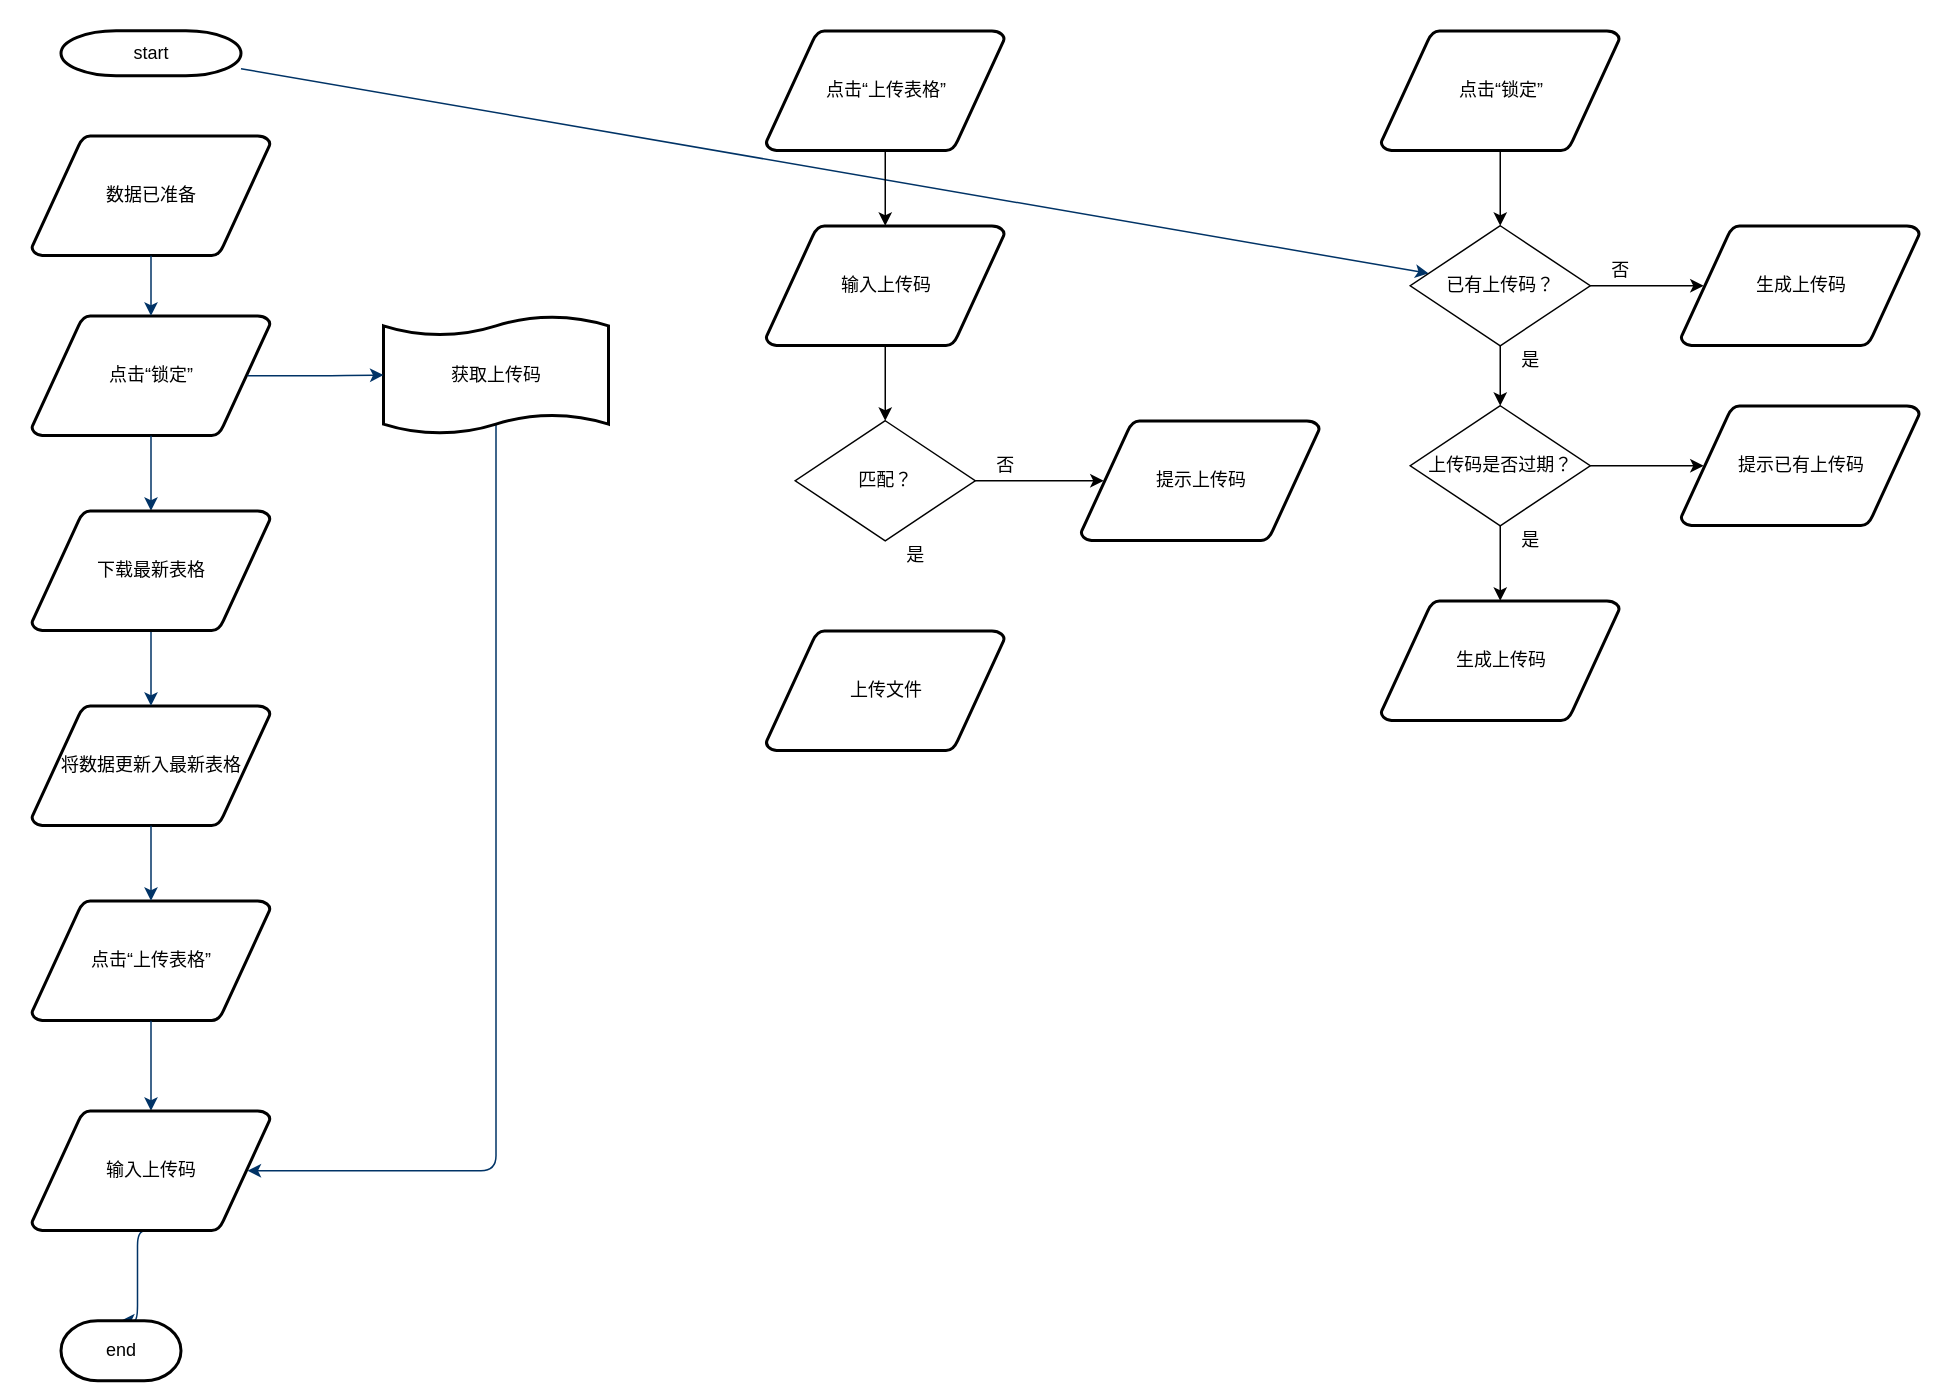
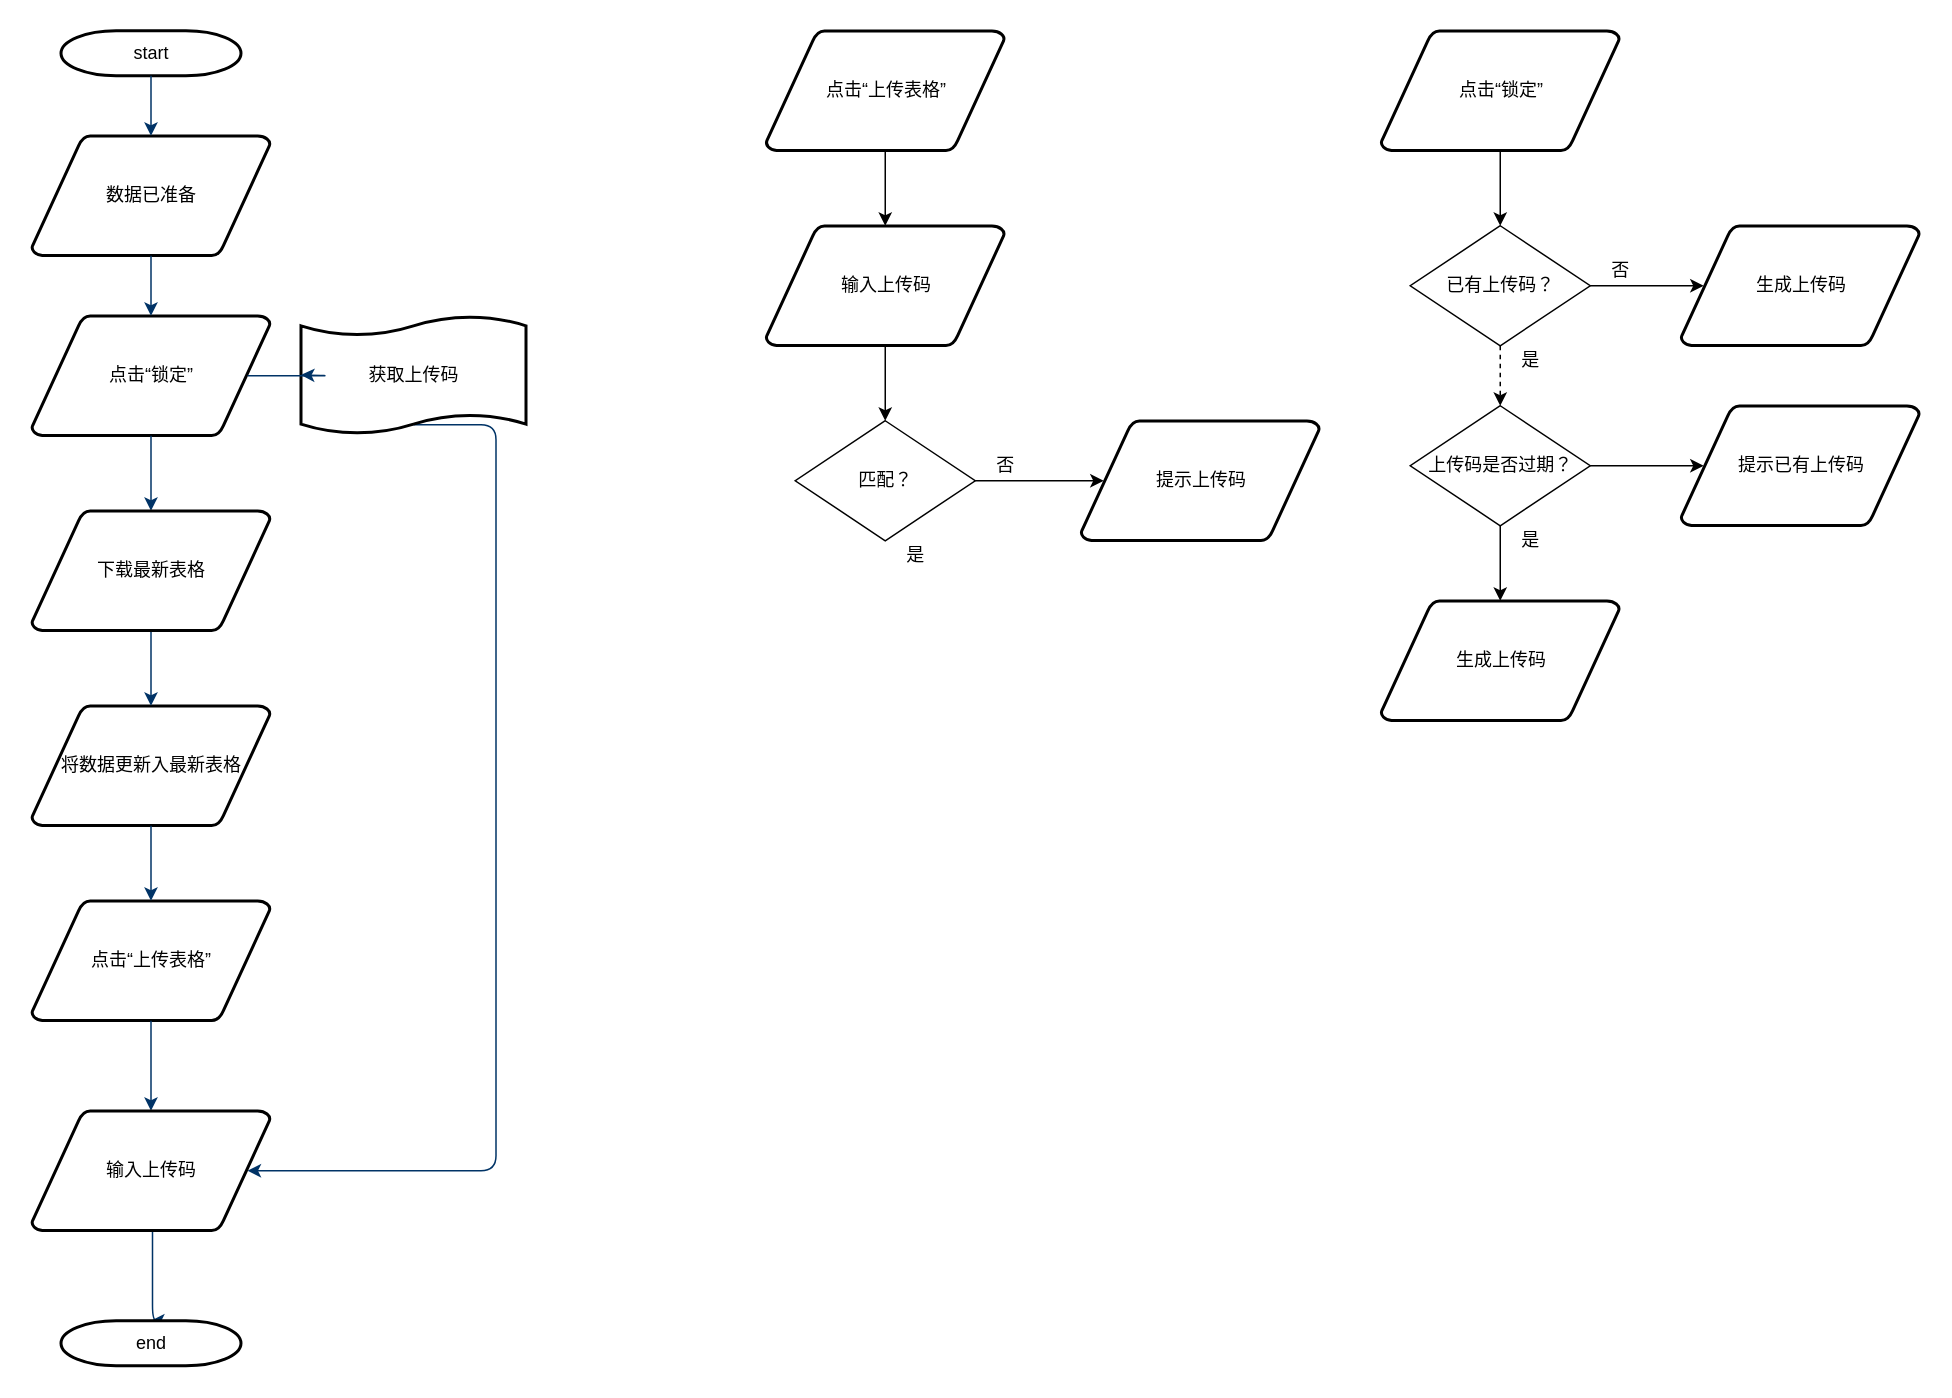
edge "start" -> "已有上传码？": now "start" -> "数据已准备"
edge "已有上传码？" -> "上传码是否过期？": style solid -> dashed
node "获取上传码": moved (496, 375) -> (413, 375)
node "上传文件": removed
node "end": size 120x60 -> 180x45
